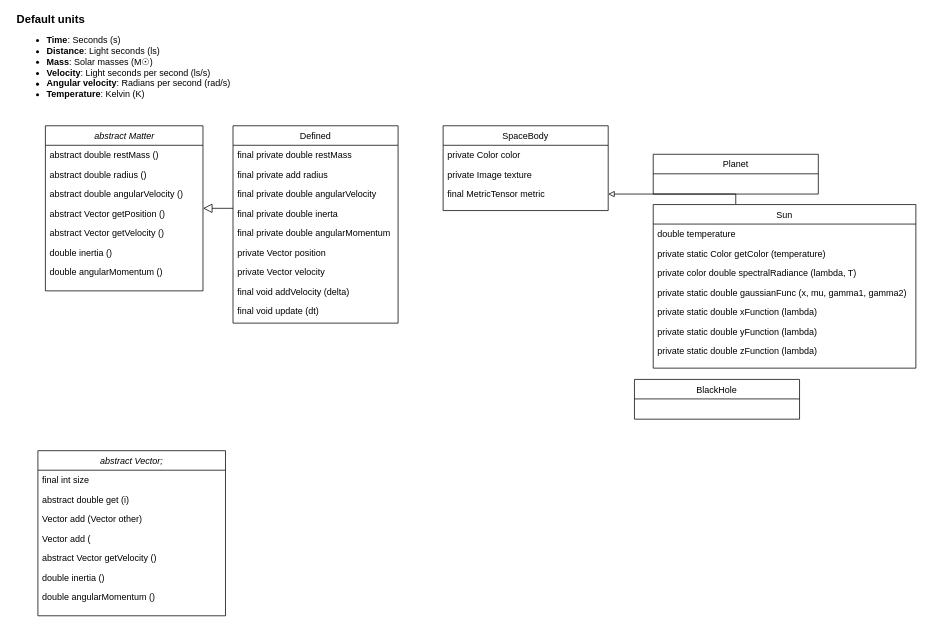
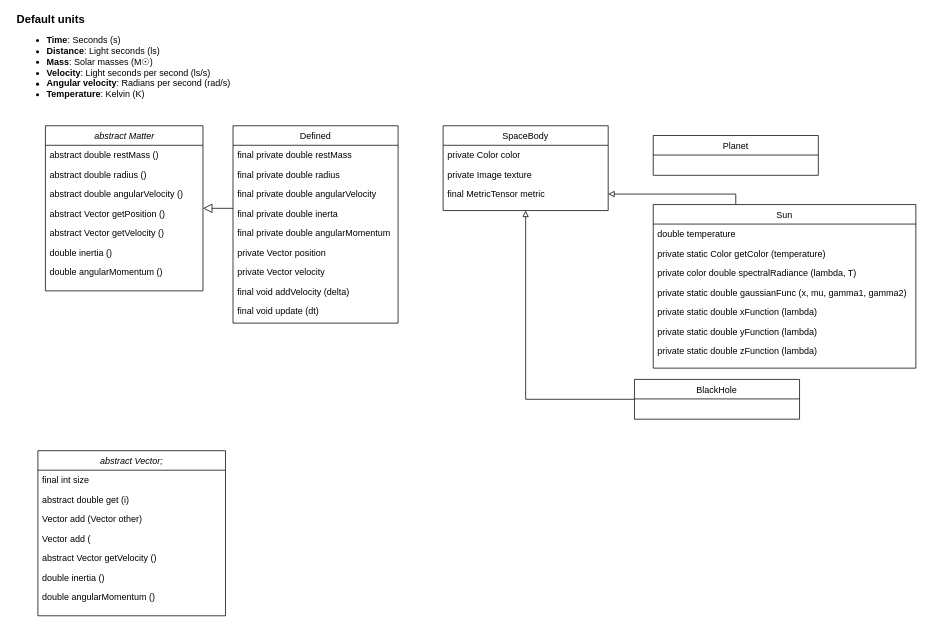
node "Planet": moved (735, 174) -> (735, 155)
node "final private add radius": label "final private add radius" -> "final private double radius"
edge "BlackHole" -> "SpaceBody": added
